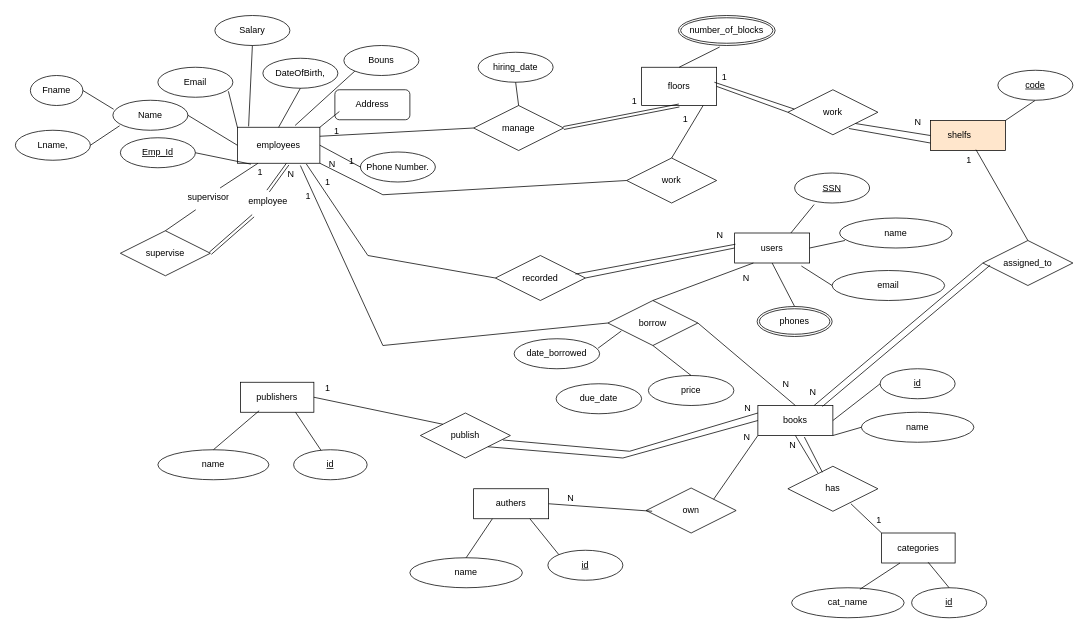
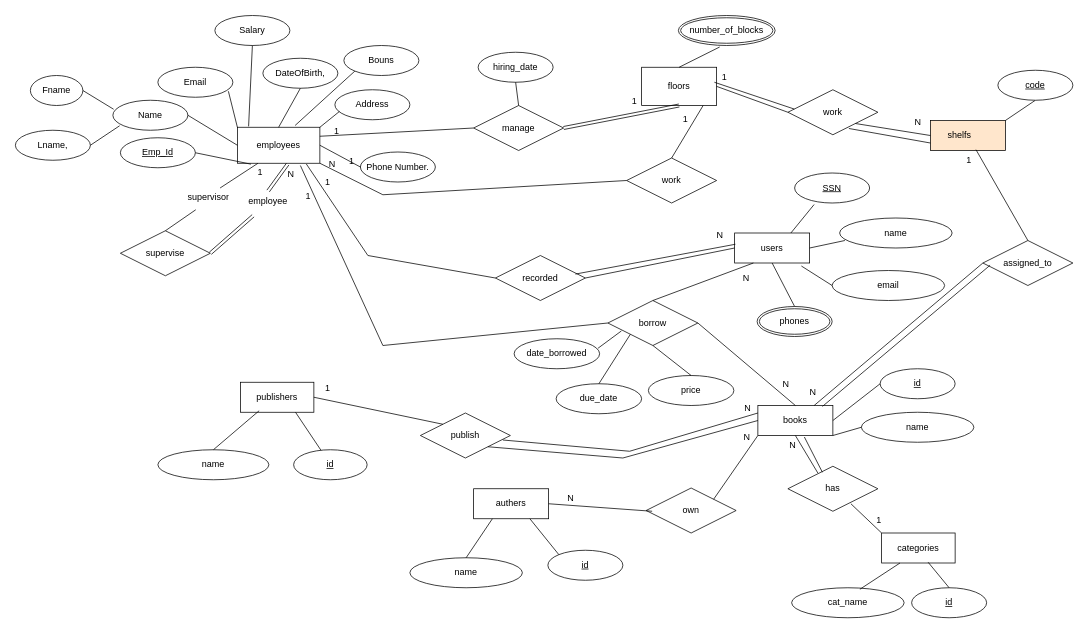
node "Address": shape rounded rectangle -> ellipse
edge "borrow" -- "due_date": added
